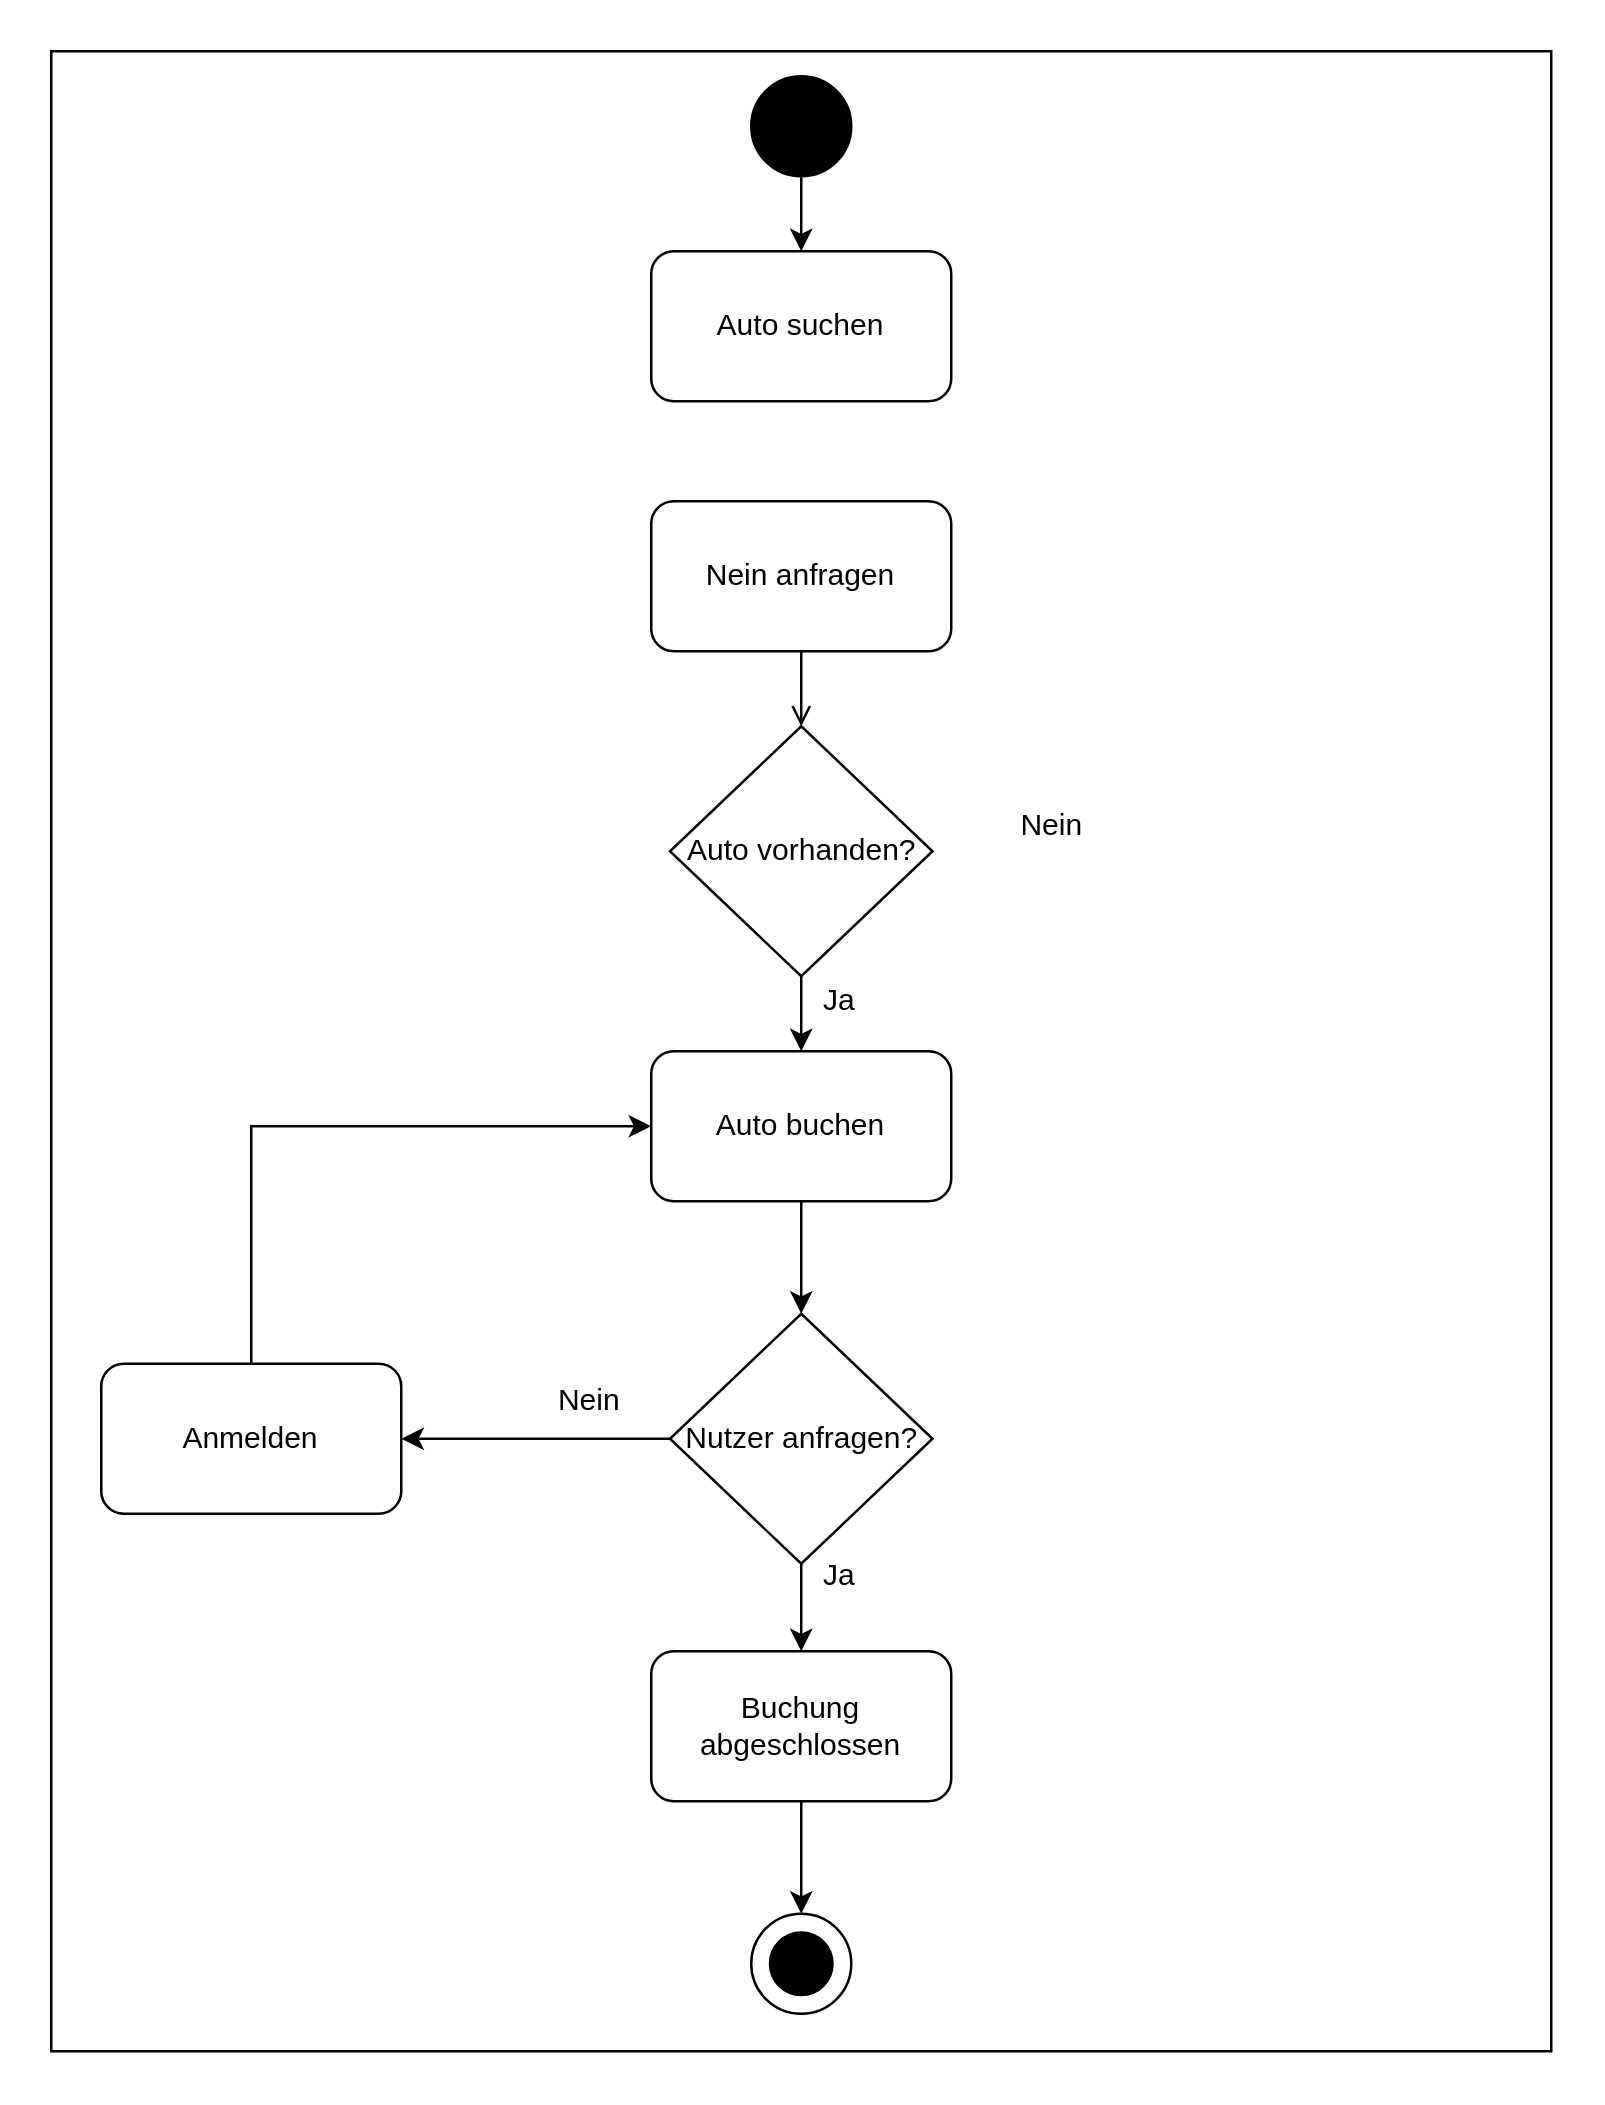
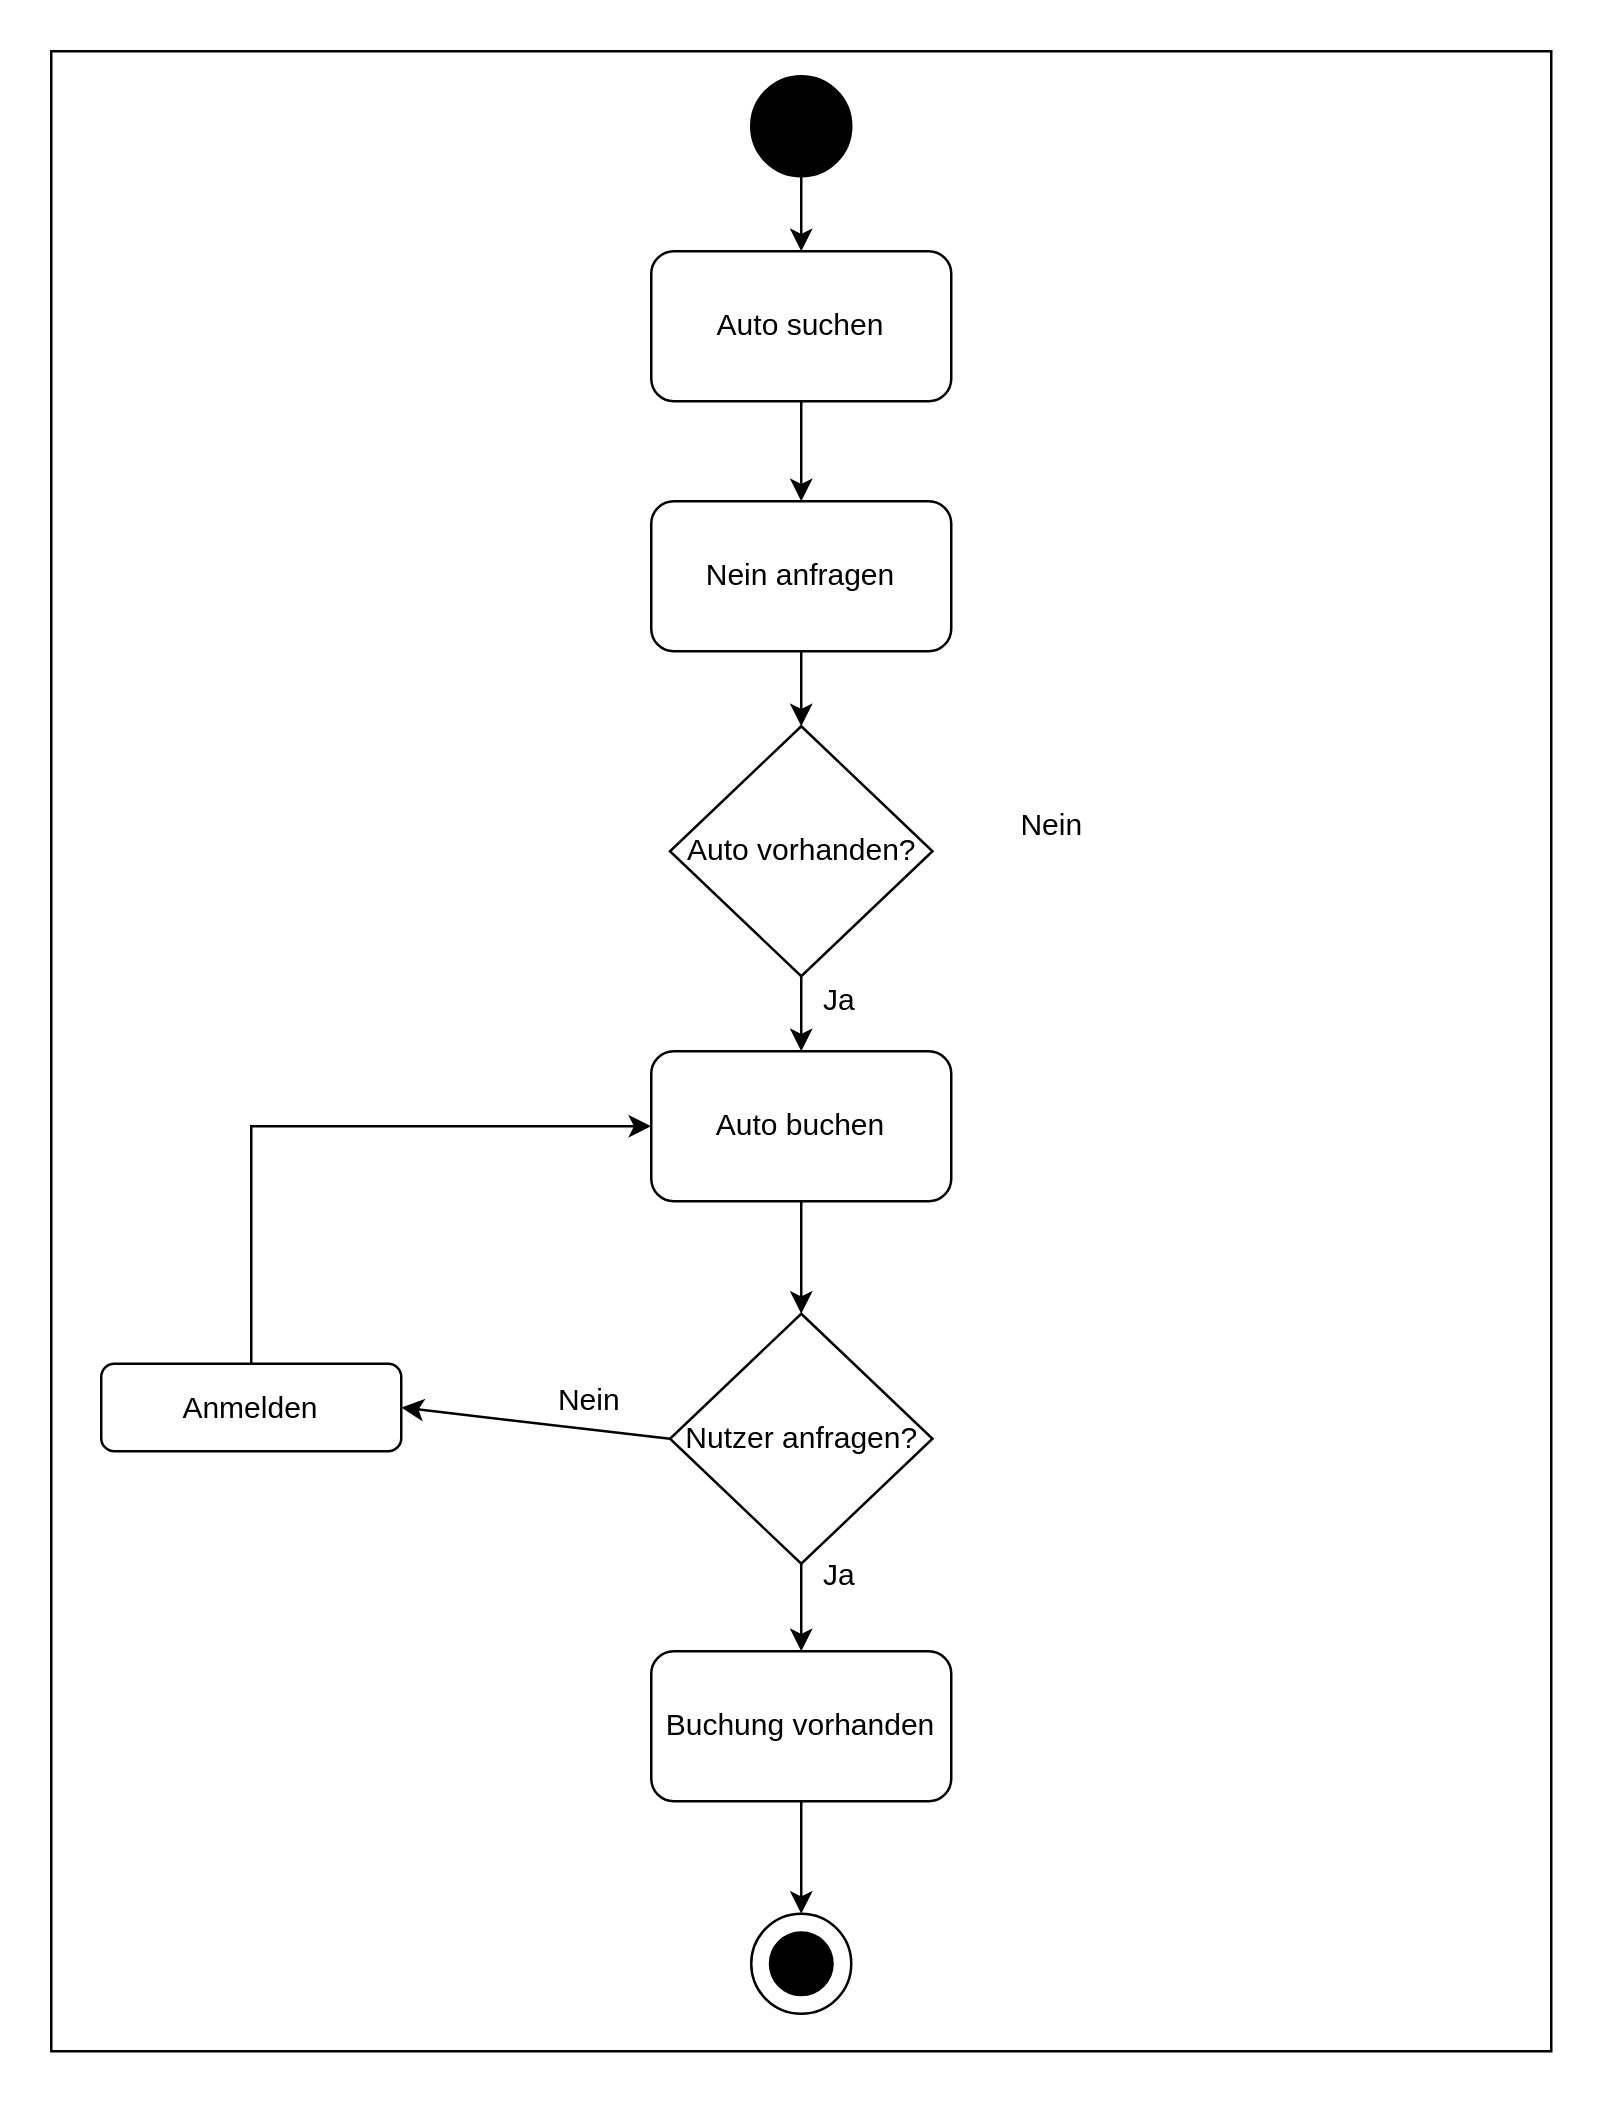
edge "Auto suchen" -> "Nein anfragen": added
edge "Nein anfragen" -> "Auto vorhanden?": arrowhead open -> classic
node "Anmelden": size 300x150 -> 300x88
node "Buchung abgeschlossen": label "Buchung abgeschlossen" -> "Buchung vorhanden"
